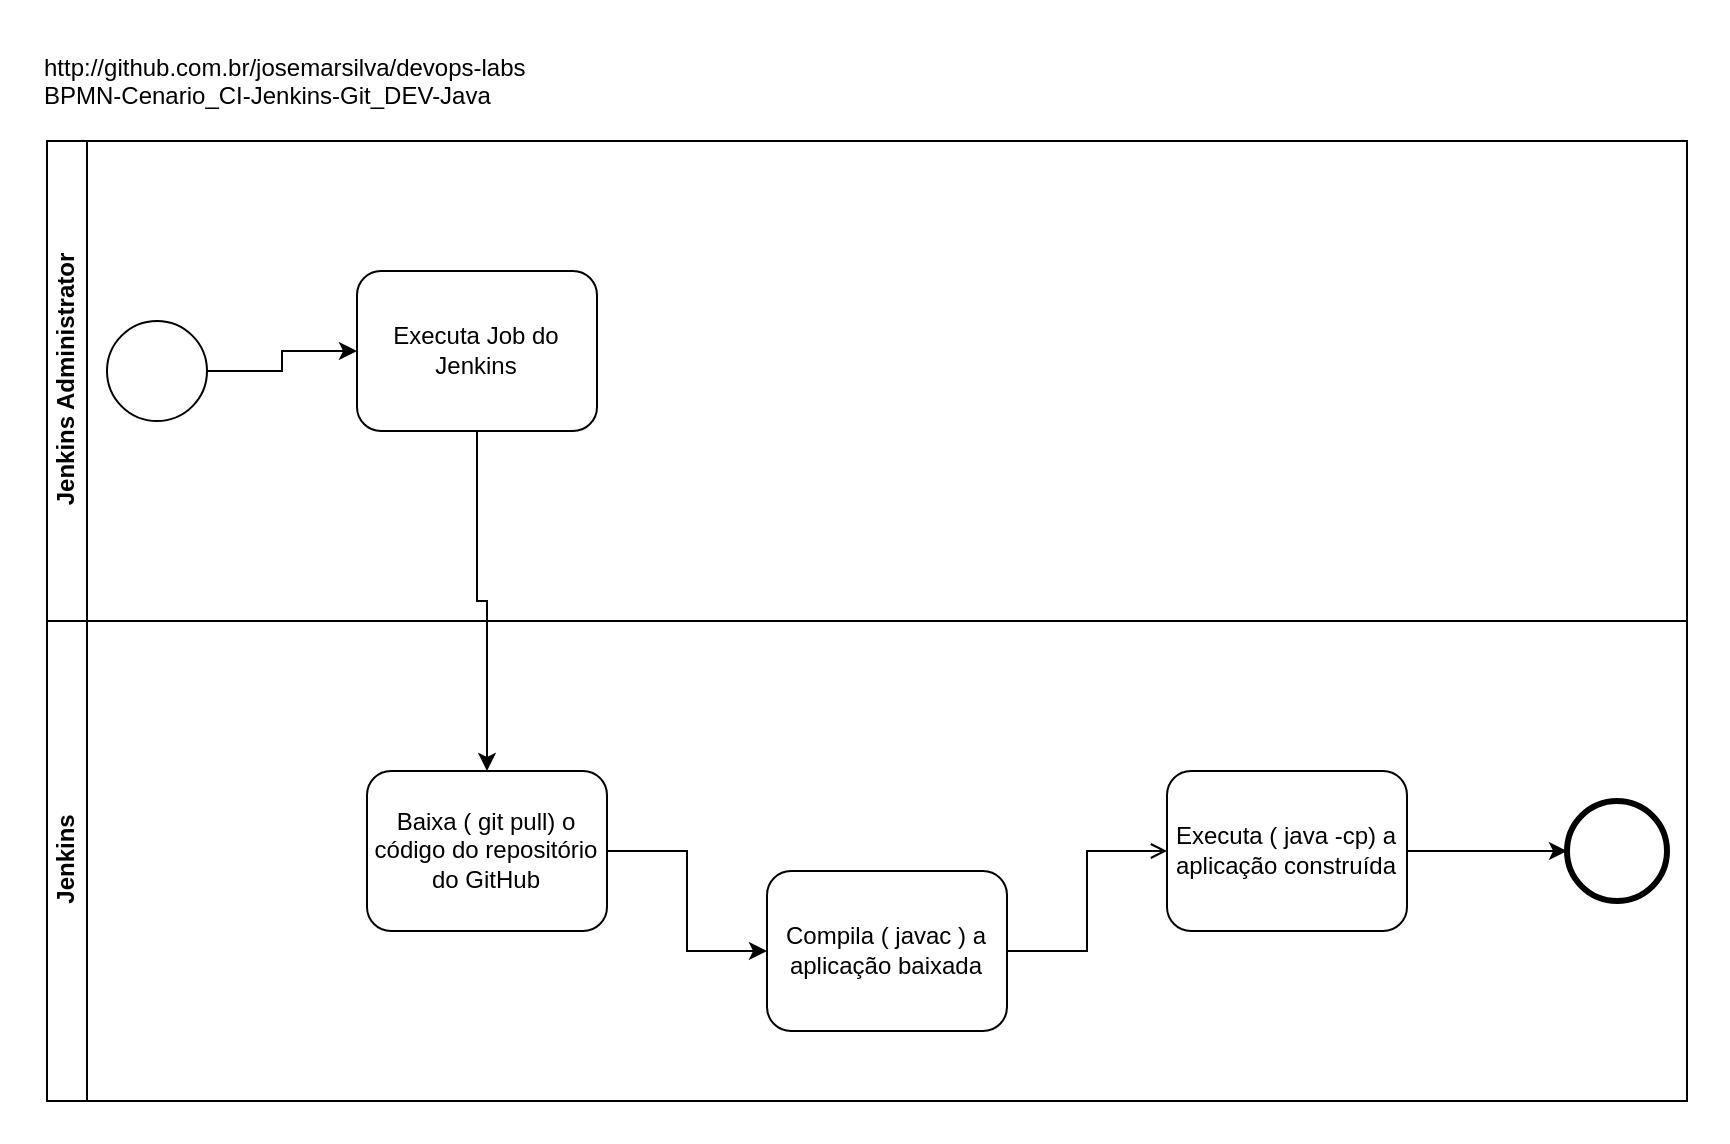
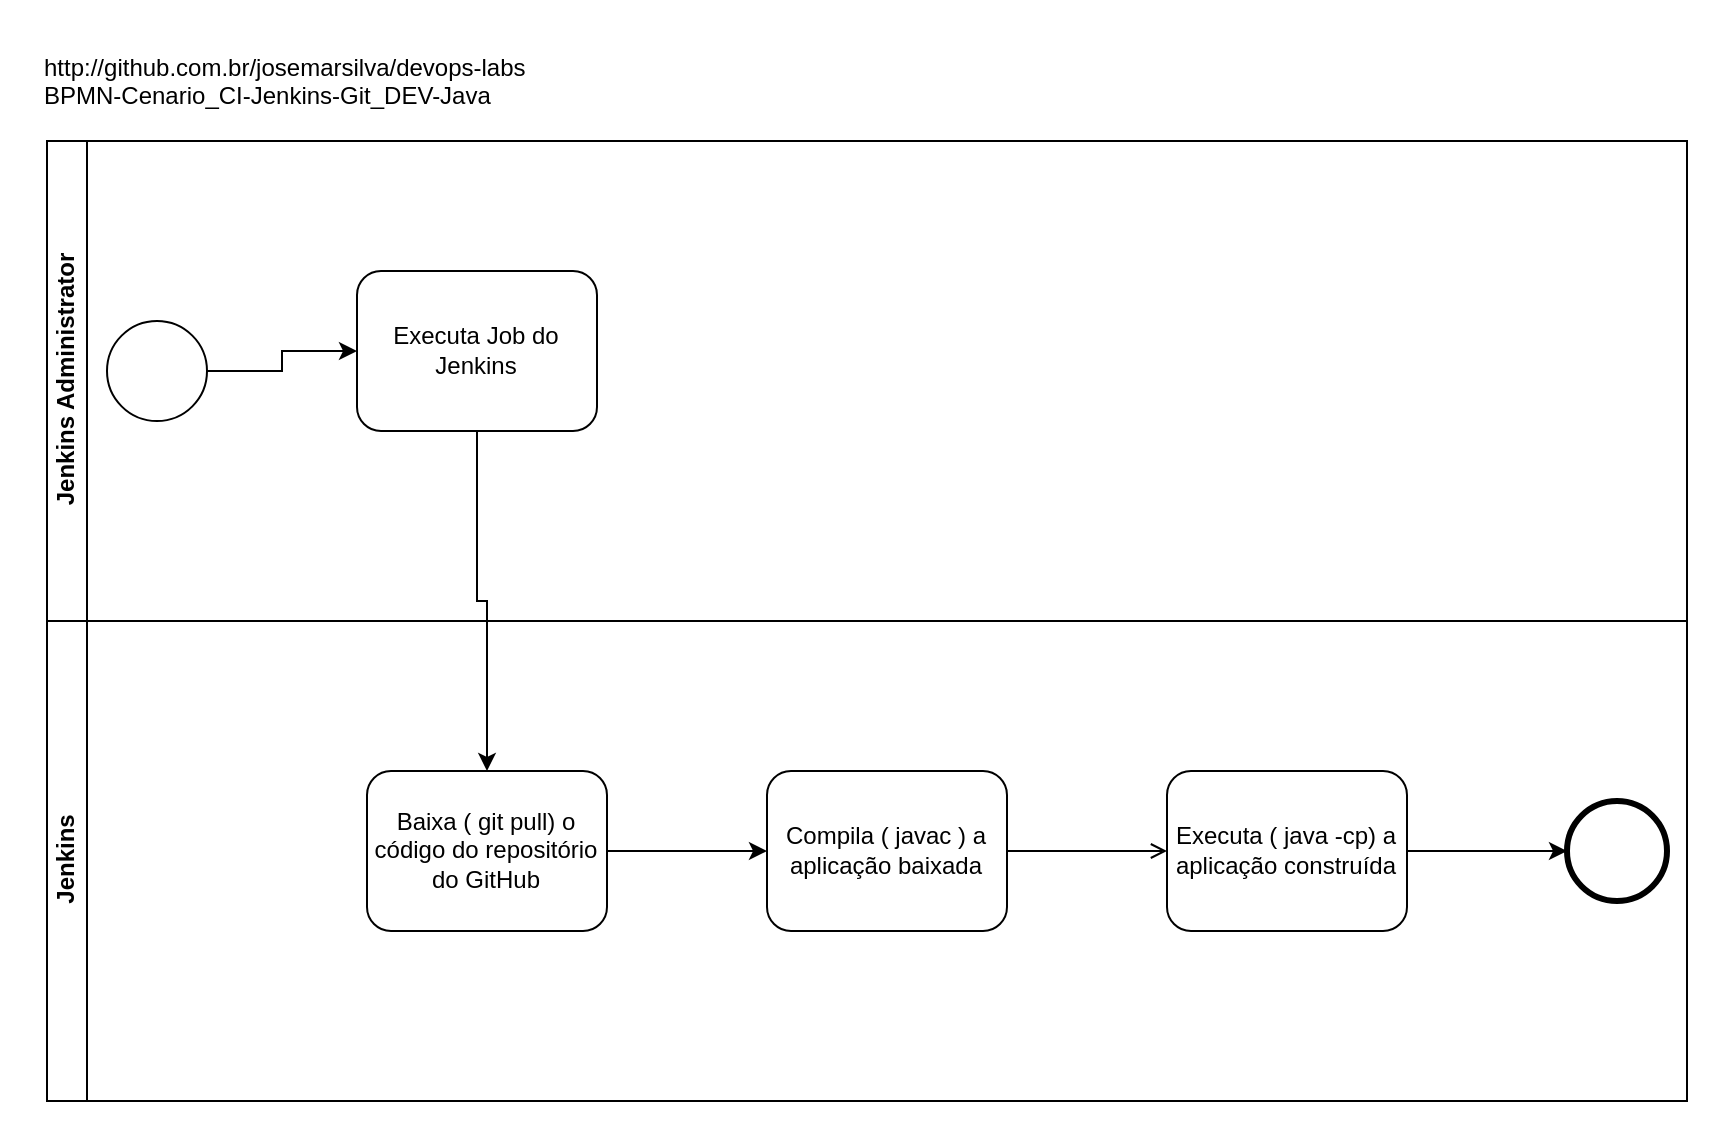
node "Compila ( javac ) a aplicação baixada": moved (887, 951) -> (887, 851)
